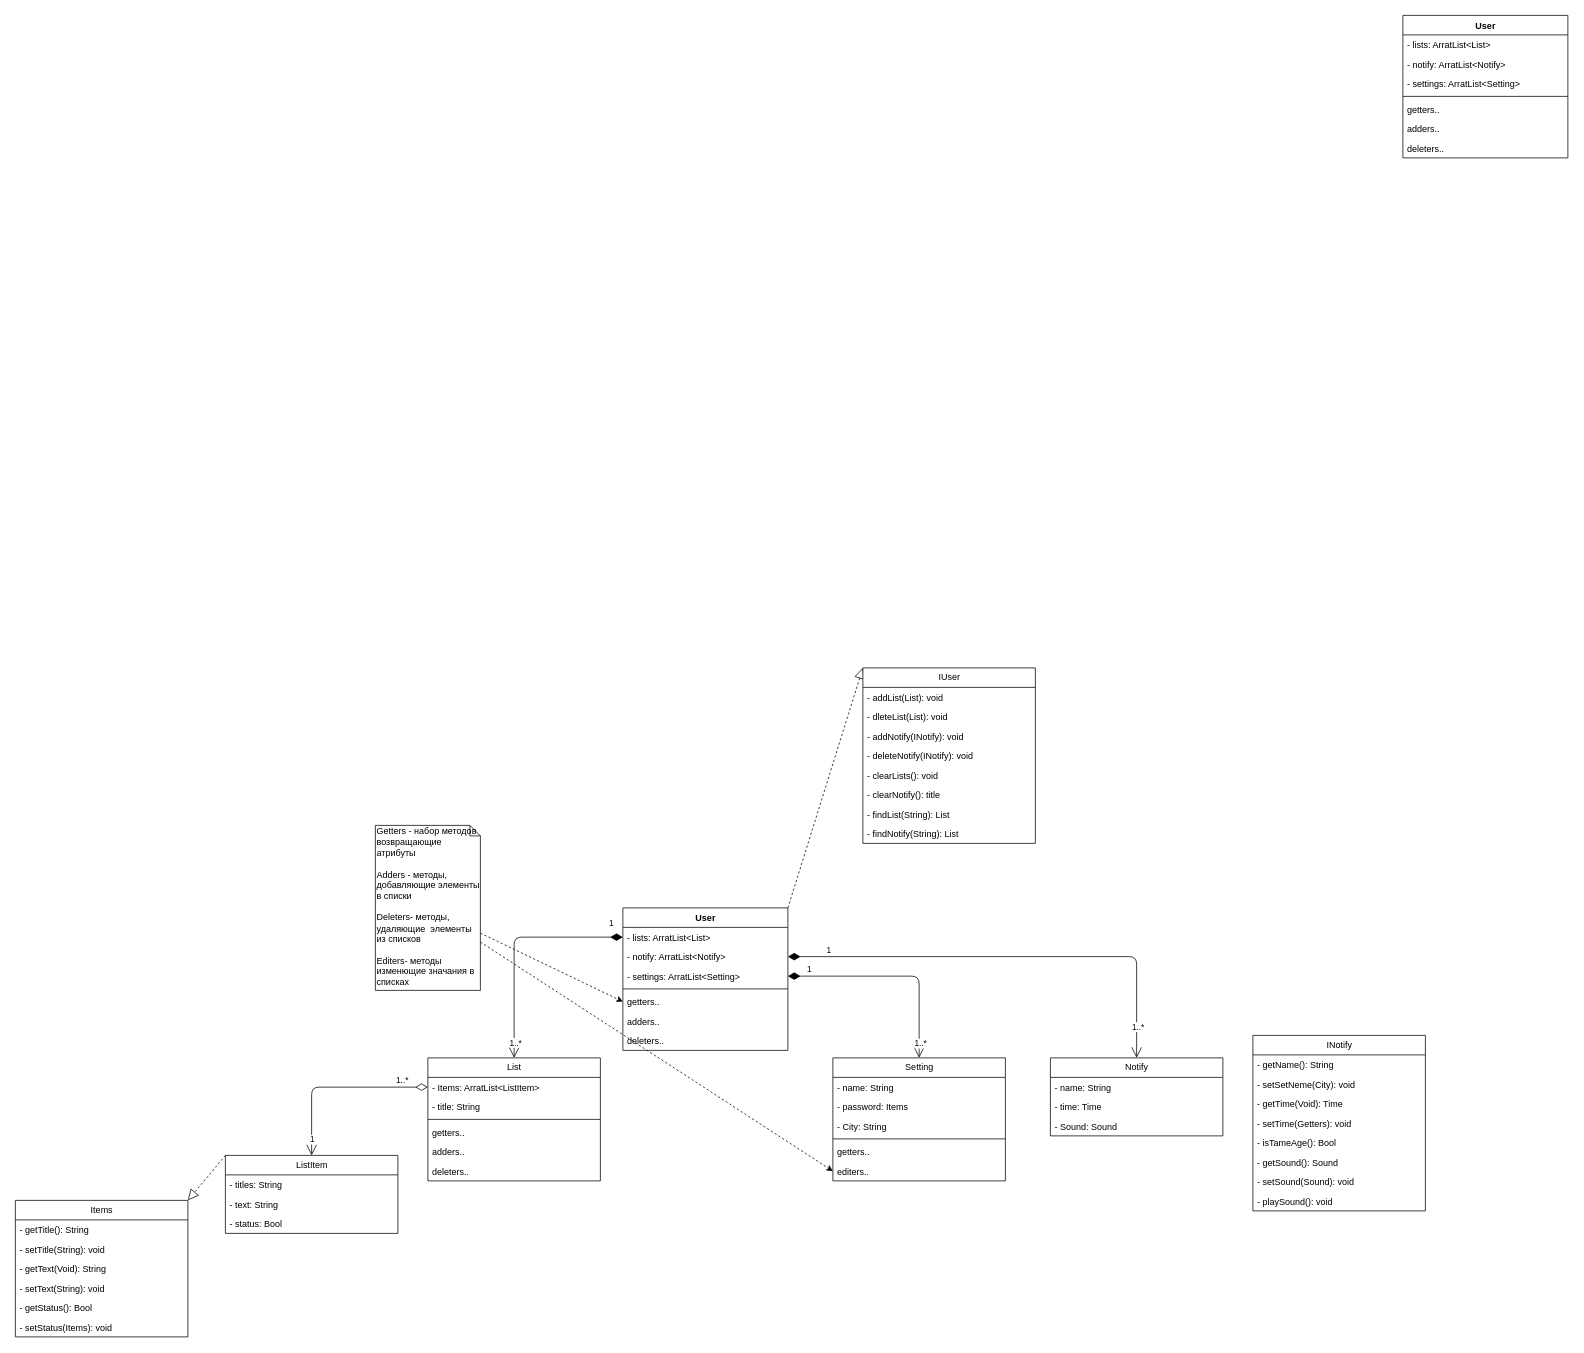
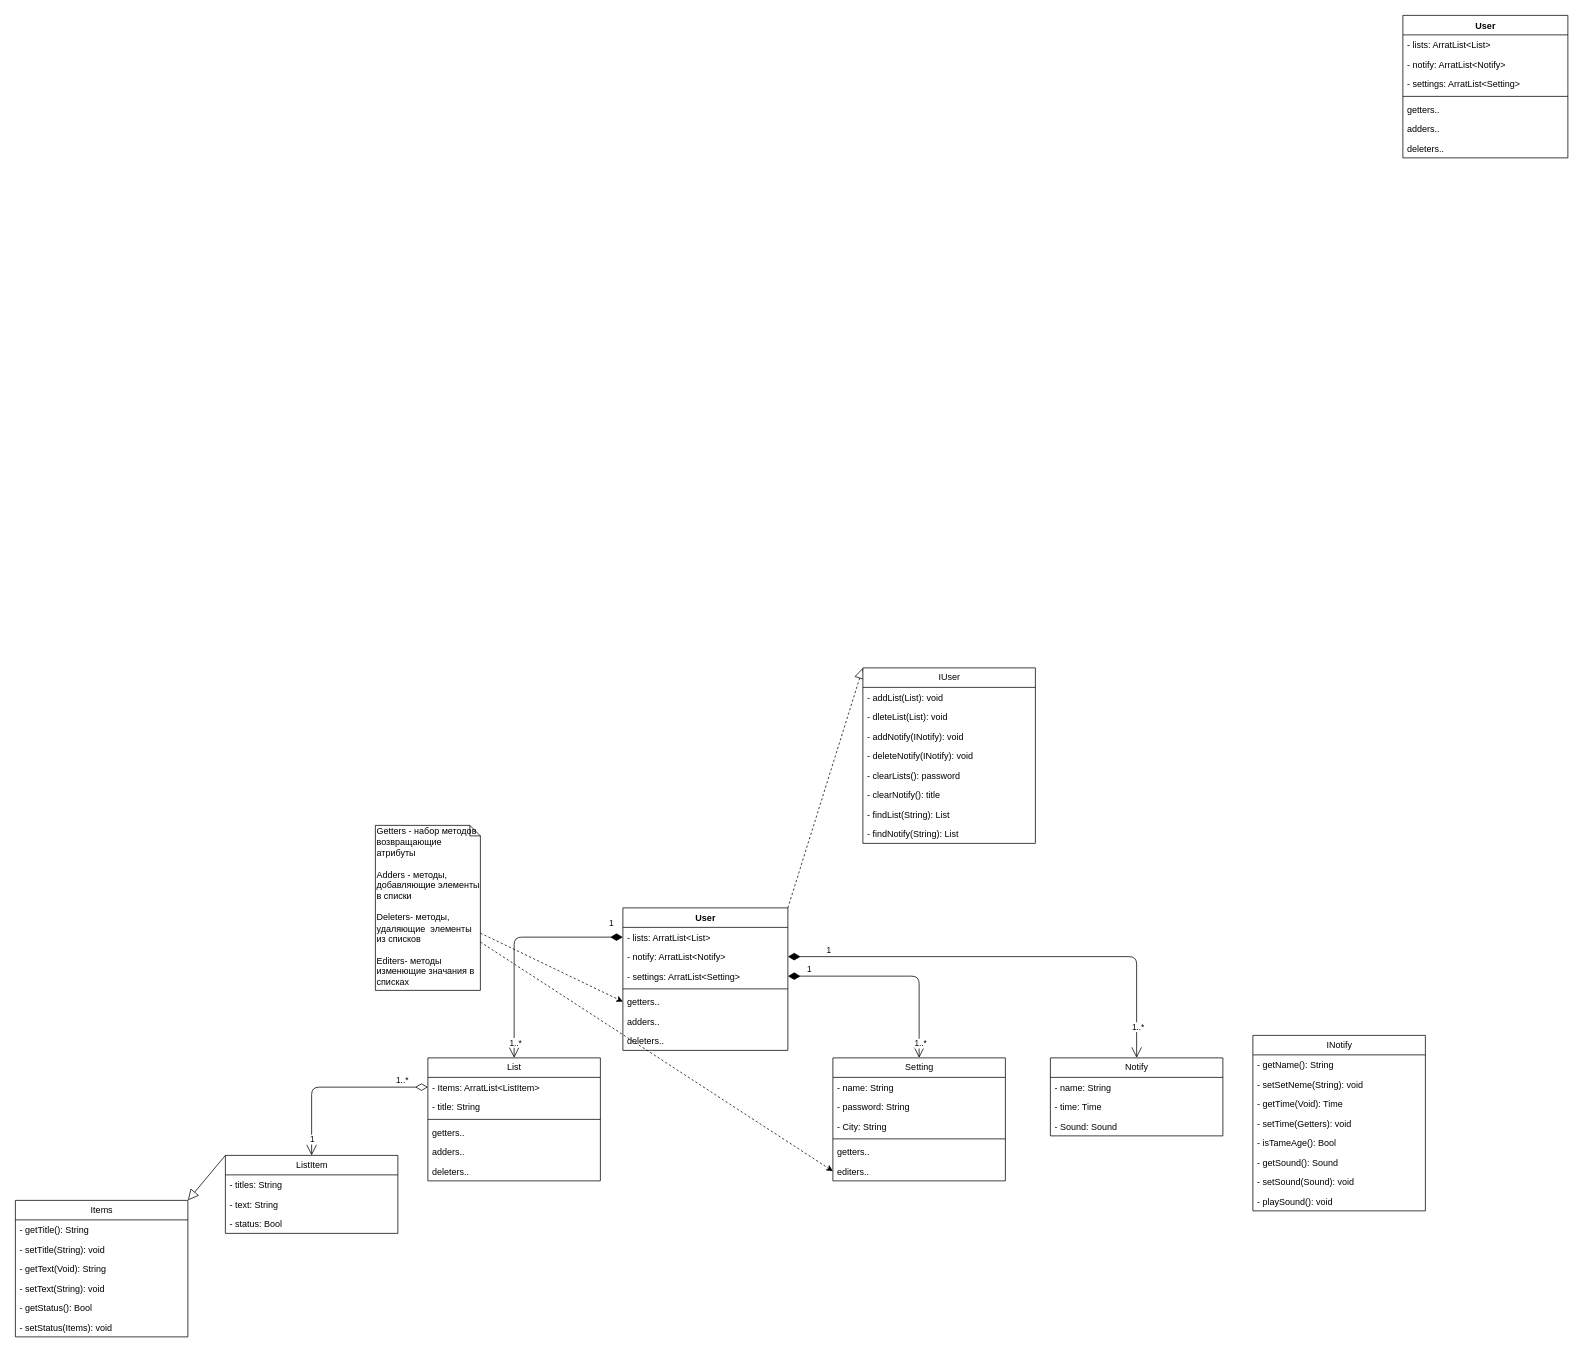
node "- clearLists(): void": label "- clearLists(): void" -> "- clearLists(): password"
node "- setSetNeme(City): void": label "- setSetNeme(City): void" -> "- setSetNeme(String): void"
node "- password: Items": label "- password: Items" -> "- password: String"
edge "ListItem" -> "Items": style dashed -> solid
